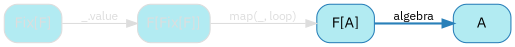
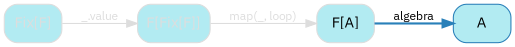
node "F[A]": color #2980b9 -> #dddddd
